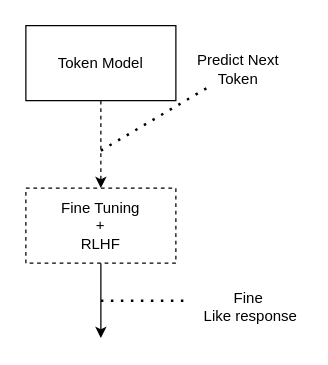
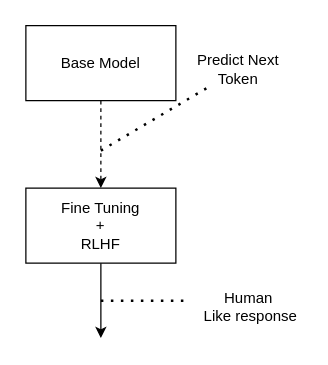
node "Token Model": label "Token Model" -> "Base Model"
node "Fine Tuning + RLHF": style dashed -> solid
node "Fine Like response": label "Fine Like response" -> "Human Like response"
